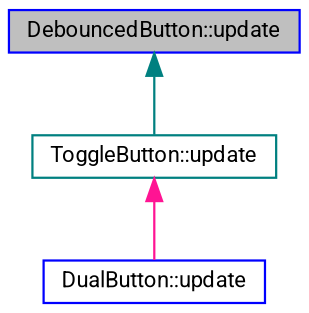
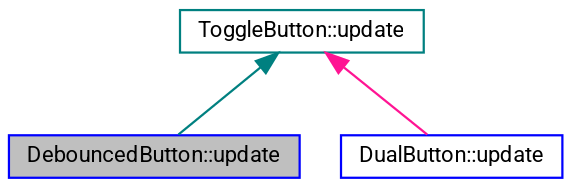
edge "ToggleButton::update" -> "DebouncedButton::update": reversed
